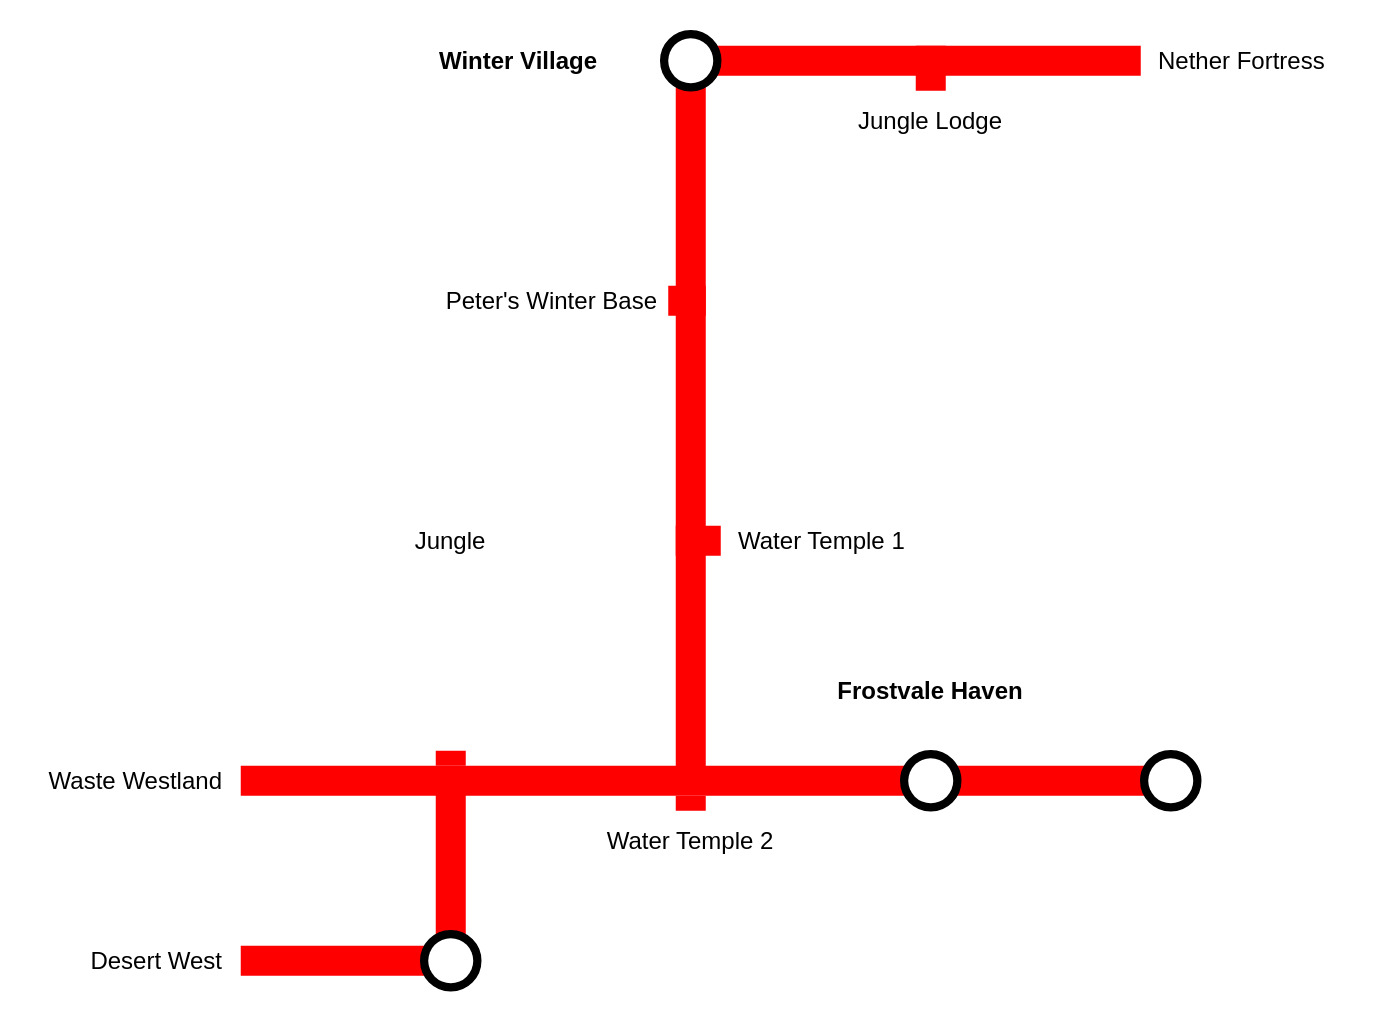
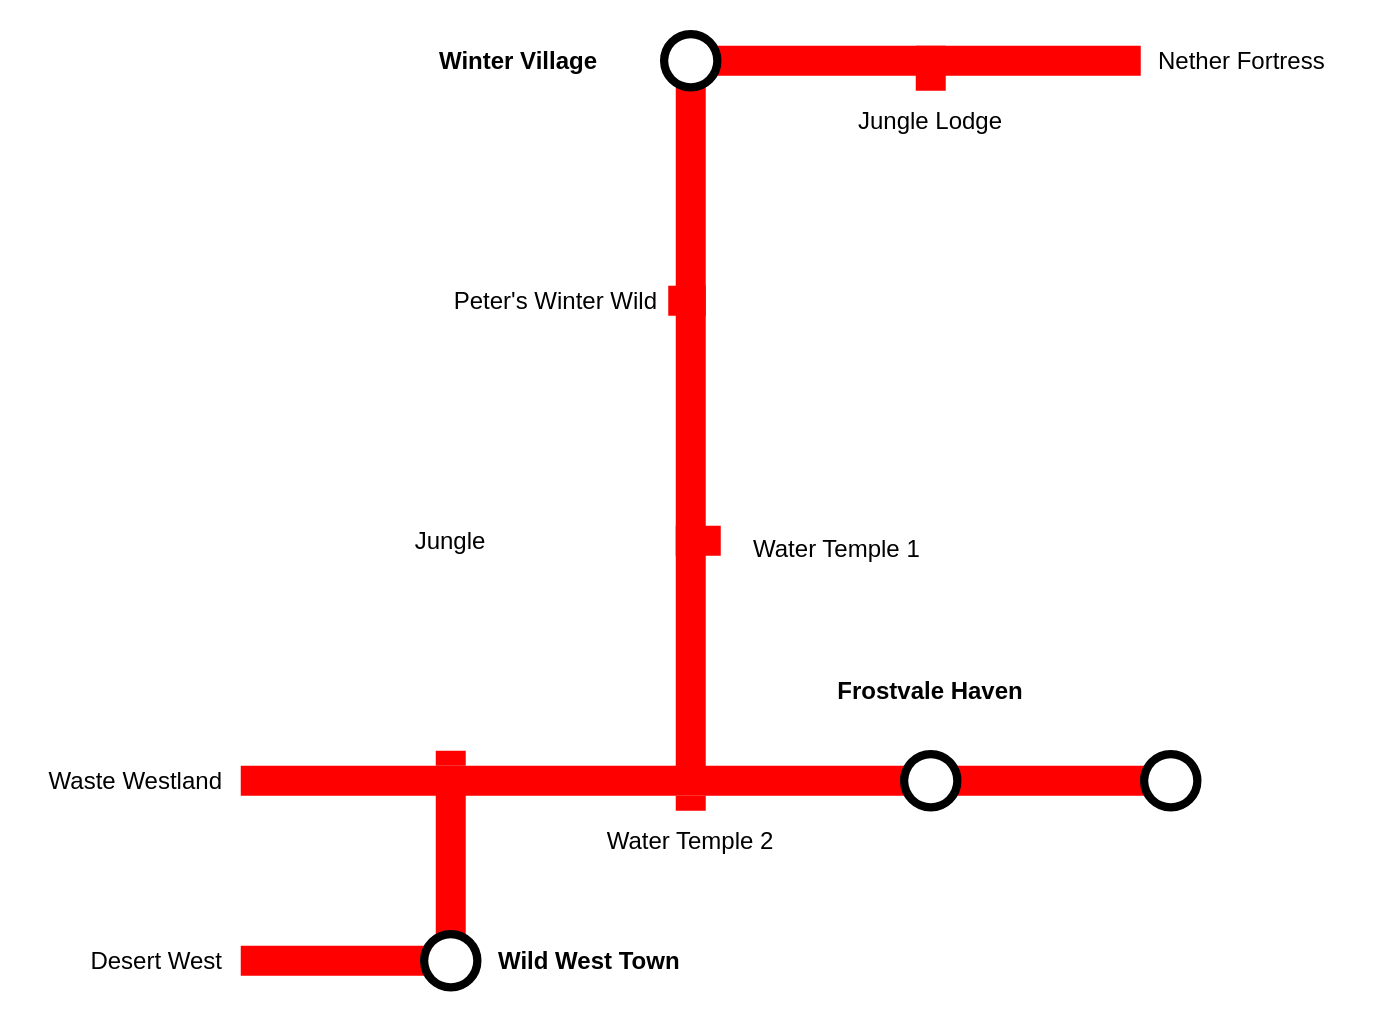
node "Peter's Winter Base": label "Peter's Winter Base" -> "Peter's Winter Wild"
node "Water Temple 1": moved (833, 541) -> (848, 548)
node "Wild West Town": added
